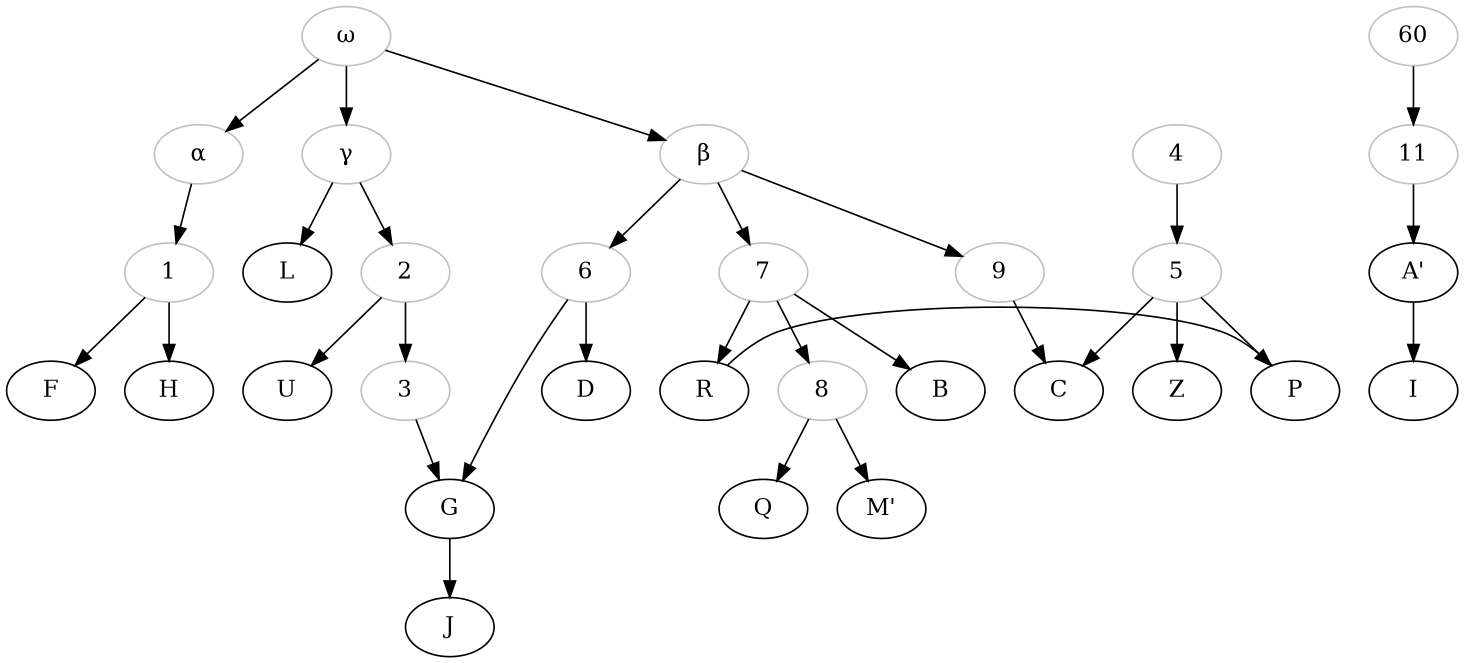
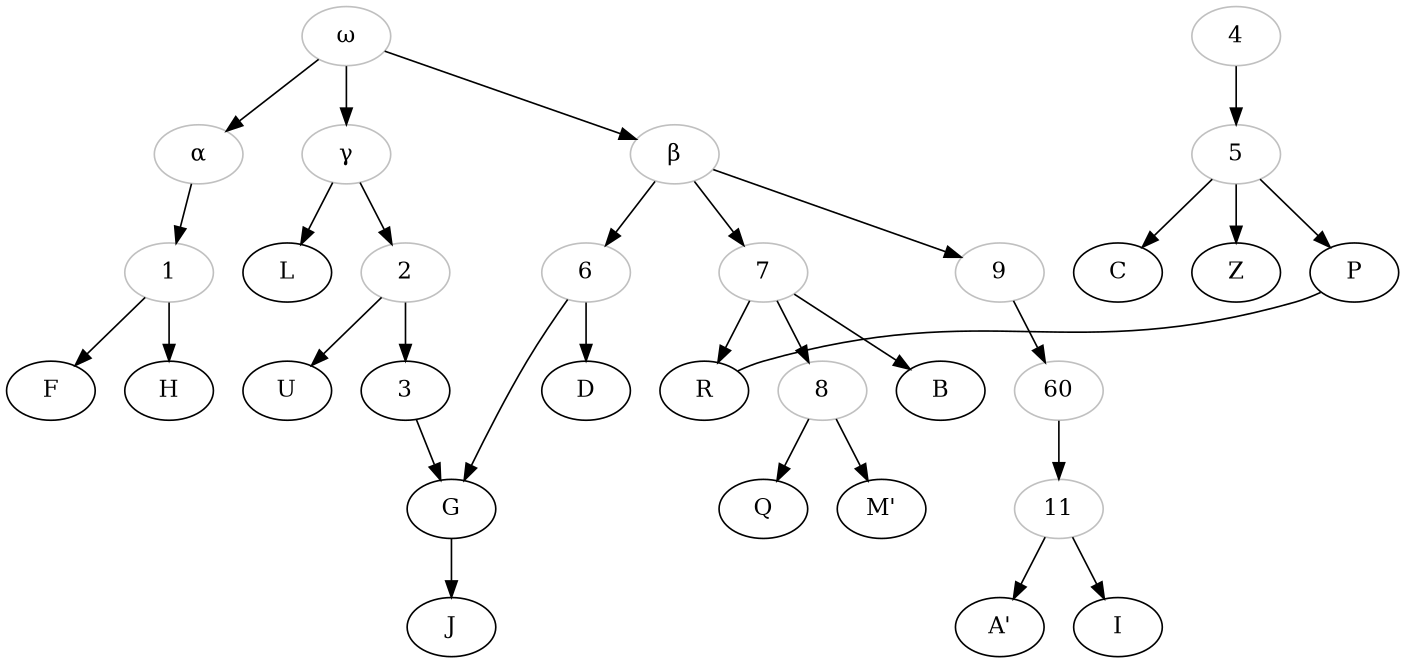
edge "9" -> "C": now "9" -> "60"
edge "A'" -> "I": now "11" -> "I"
node "3": color grey -> black
